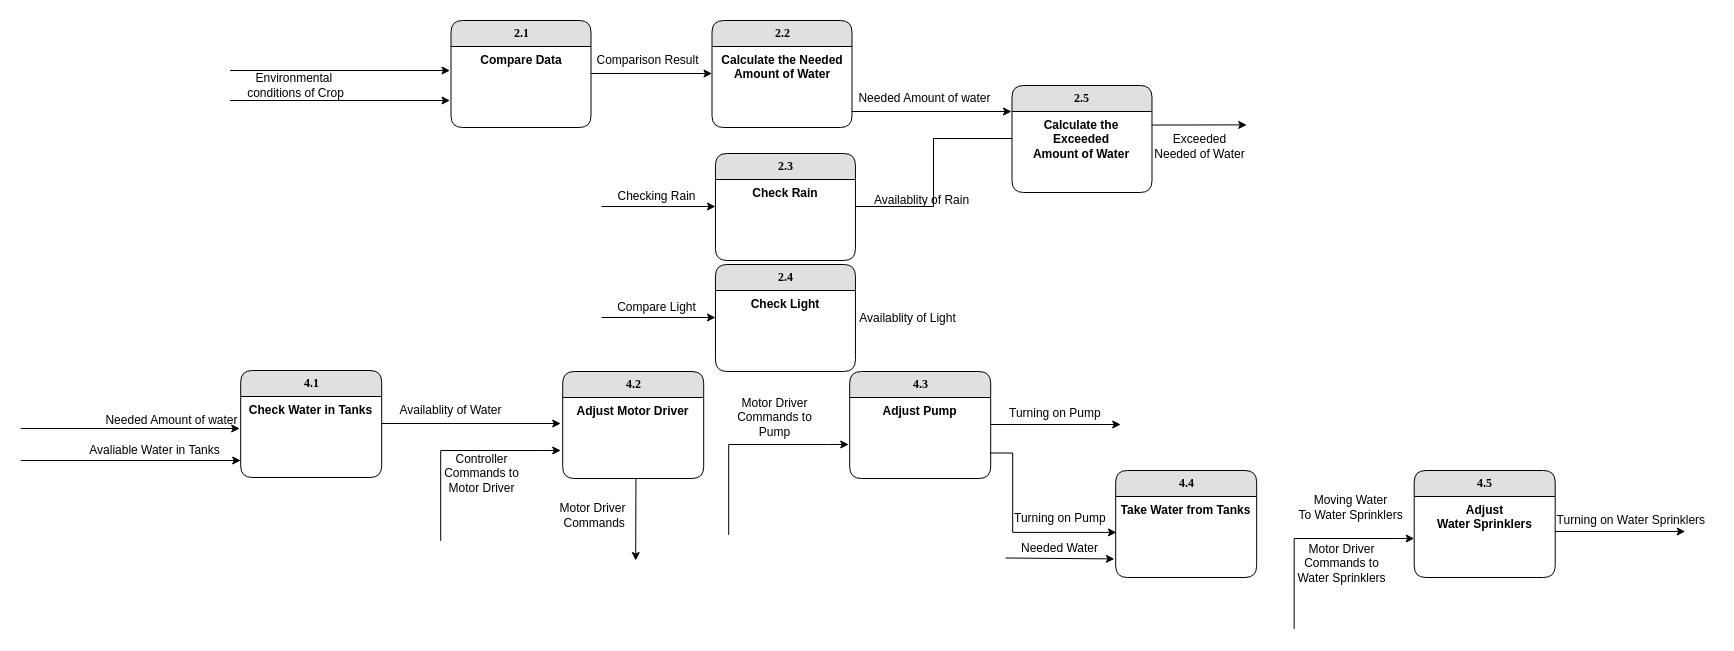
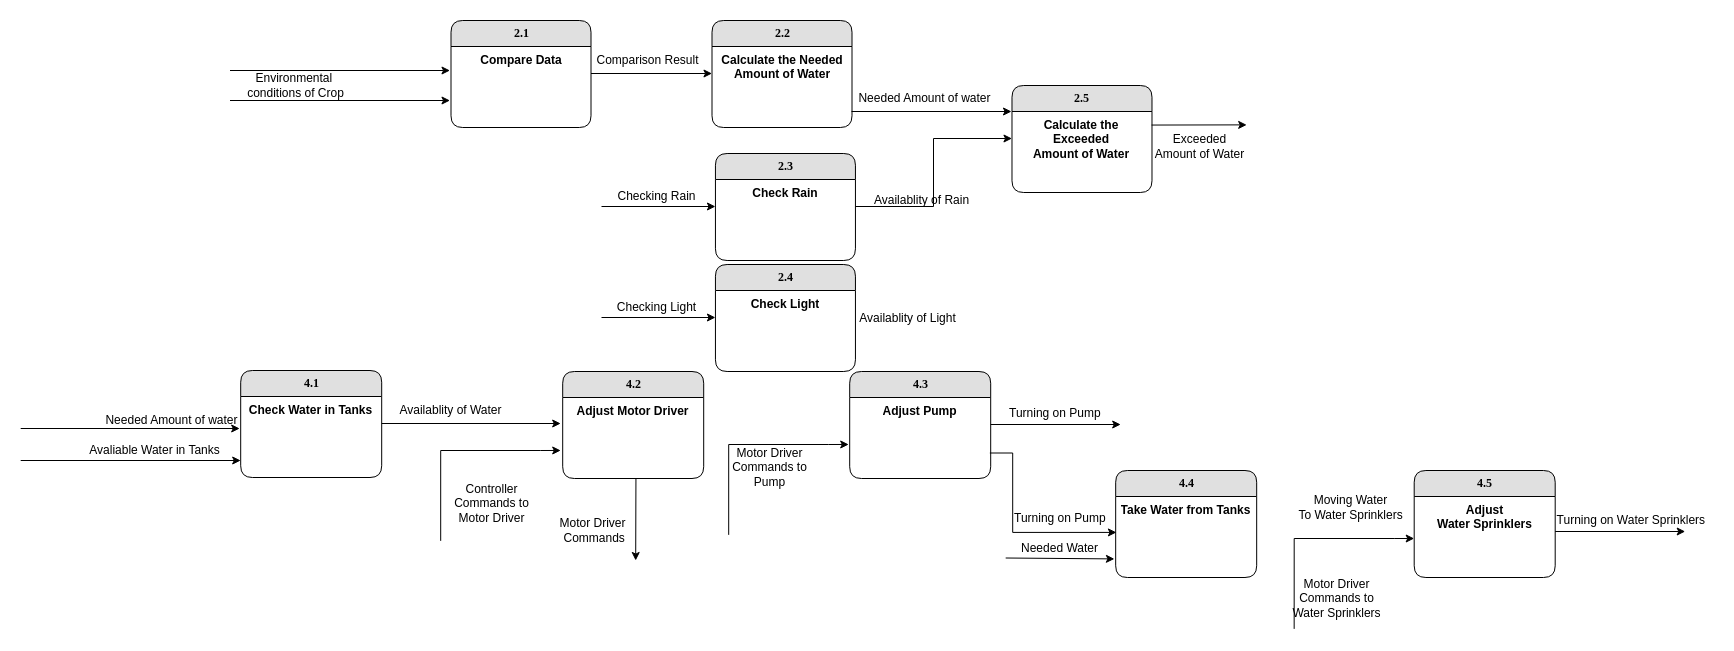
edge "Calculate the Exceeded Amount of Water" -- "Check Rain": arrowhead none -> classic
node "Exceeded Needed of Water": label "Exceeded Needed of Water" -> "Exceeded Amount of Water"
node "Compare Light": label "Compare Light" -> "Checking Light"
node "Motor Driver Commands to Pump": moved (775, 418) -> (770, 468)
node "Controller Commands to Motor Driver": moved (482, 474) -> (492, 504)
node "Motor Driver Commands": moved (593, 516) -> (593, 531)
node "Motor Driver Commands to Water Sprinklers": moved (1341, 564) -> (1336, 599)
